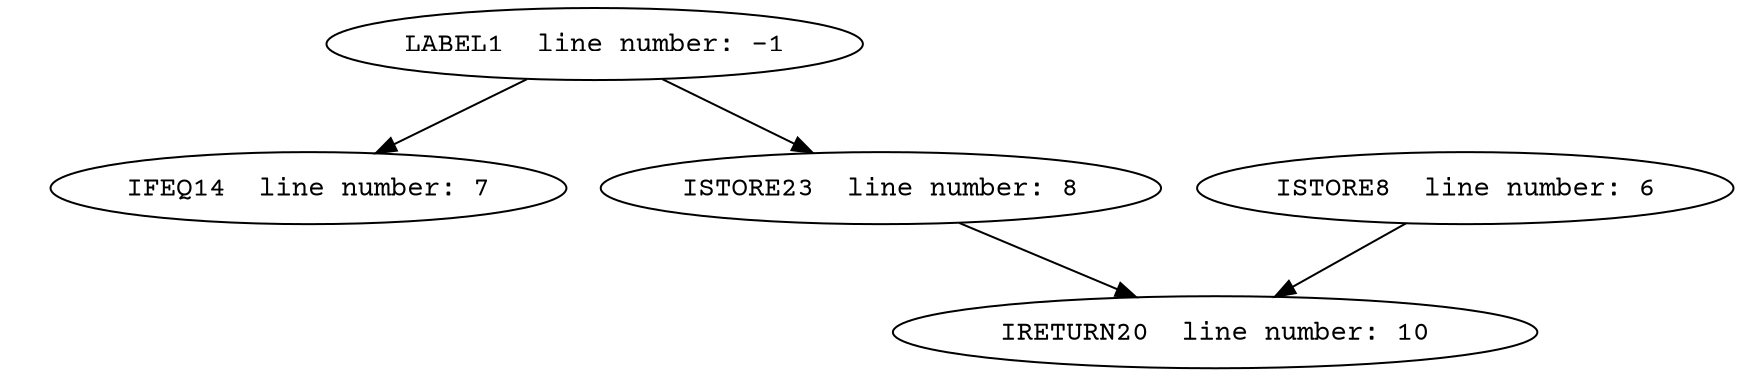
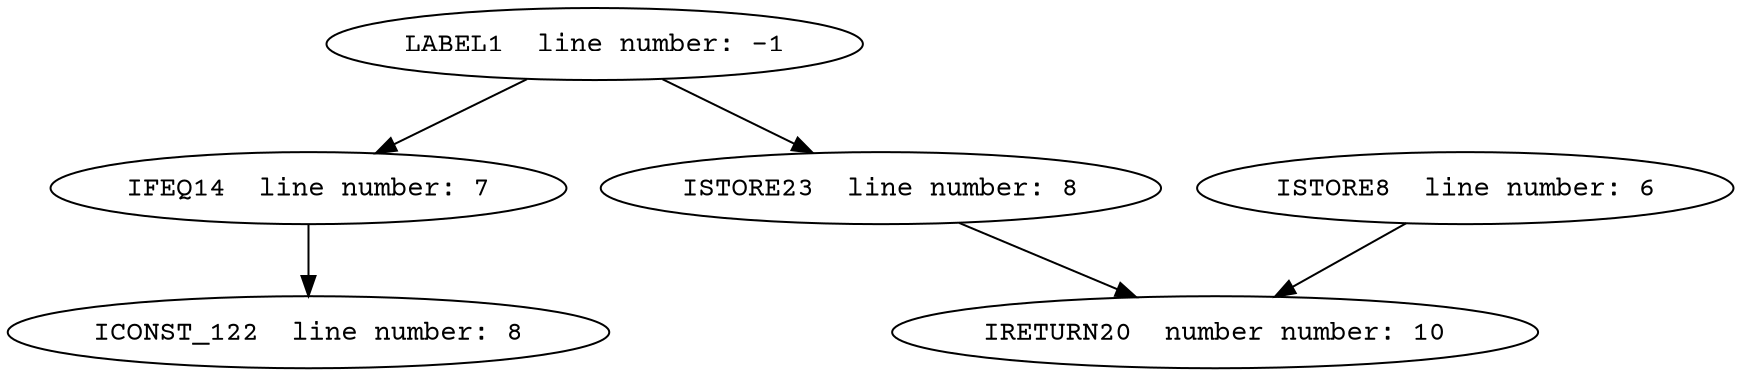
node "ICONST_122  line number: 8": added
node "IRETURN20  line number: 10": label "IRETURN20  line number: 10" -> "IRETURN20  number number: 10"
